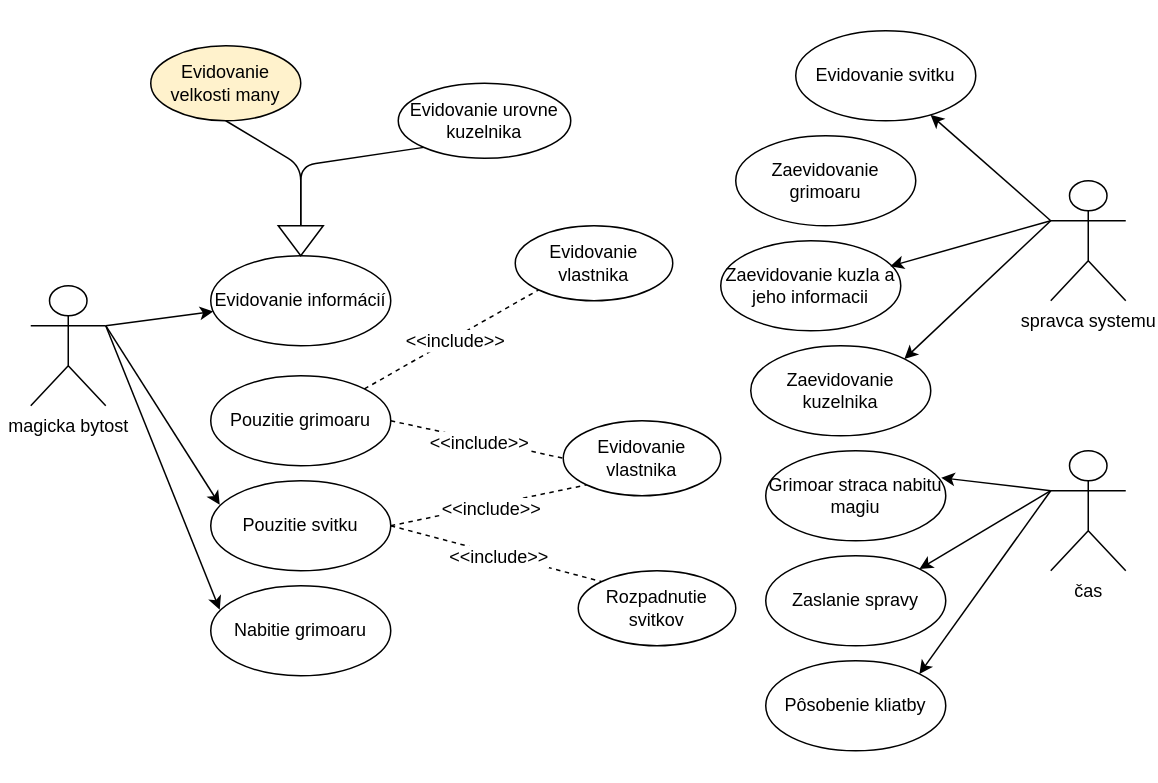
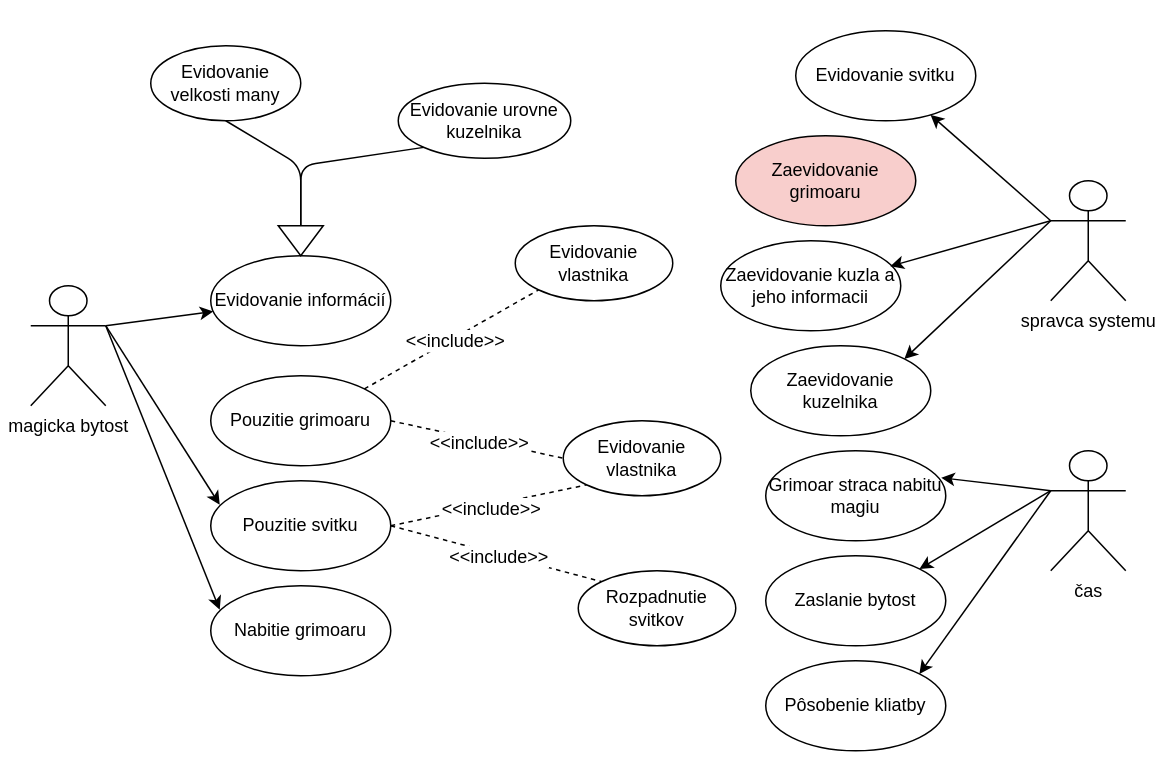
node "Evidovanie velkosti many": fillcolor #fff2cc -> #ffffff
node "Zaevidovanie grimoaru": fillcolor #ffffff -> #f8cecc
node "Zaslanie spravy": label "Zaslanie spravy" -> "Zaslanie bytost"
